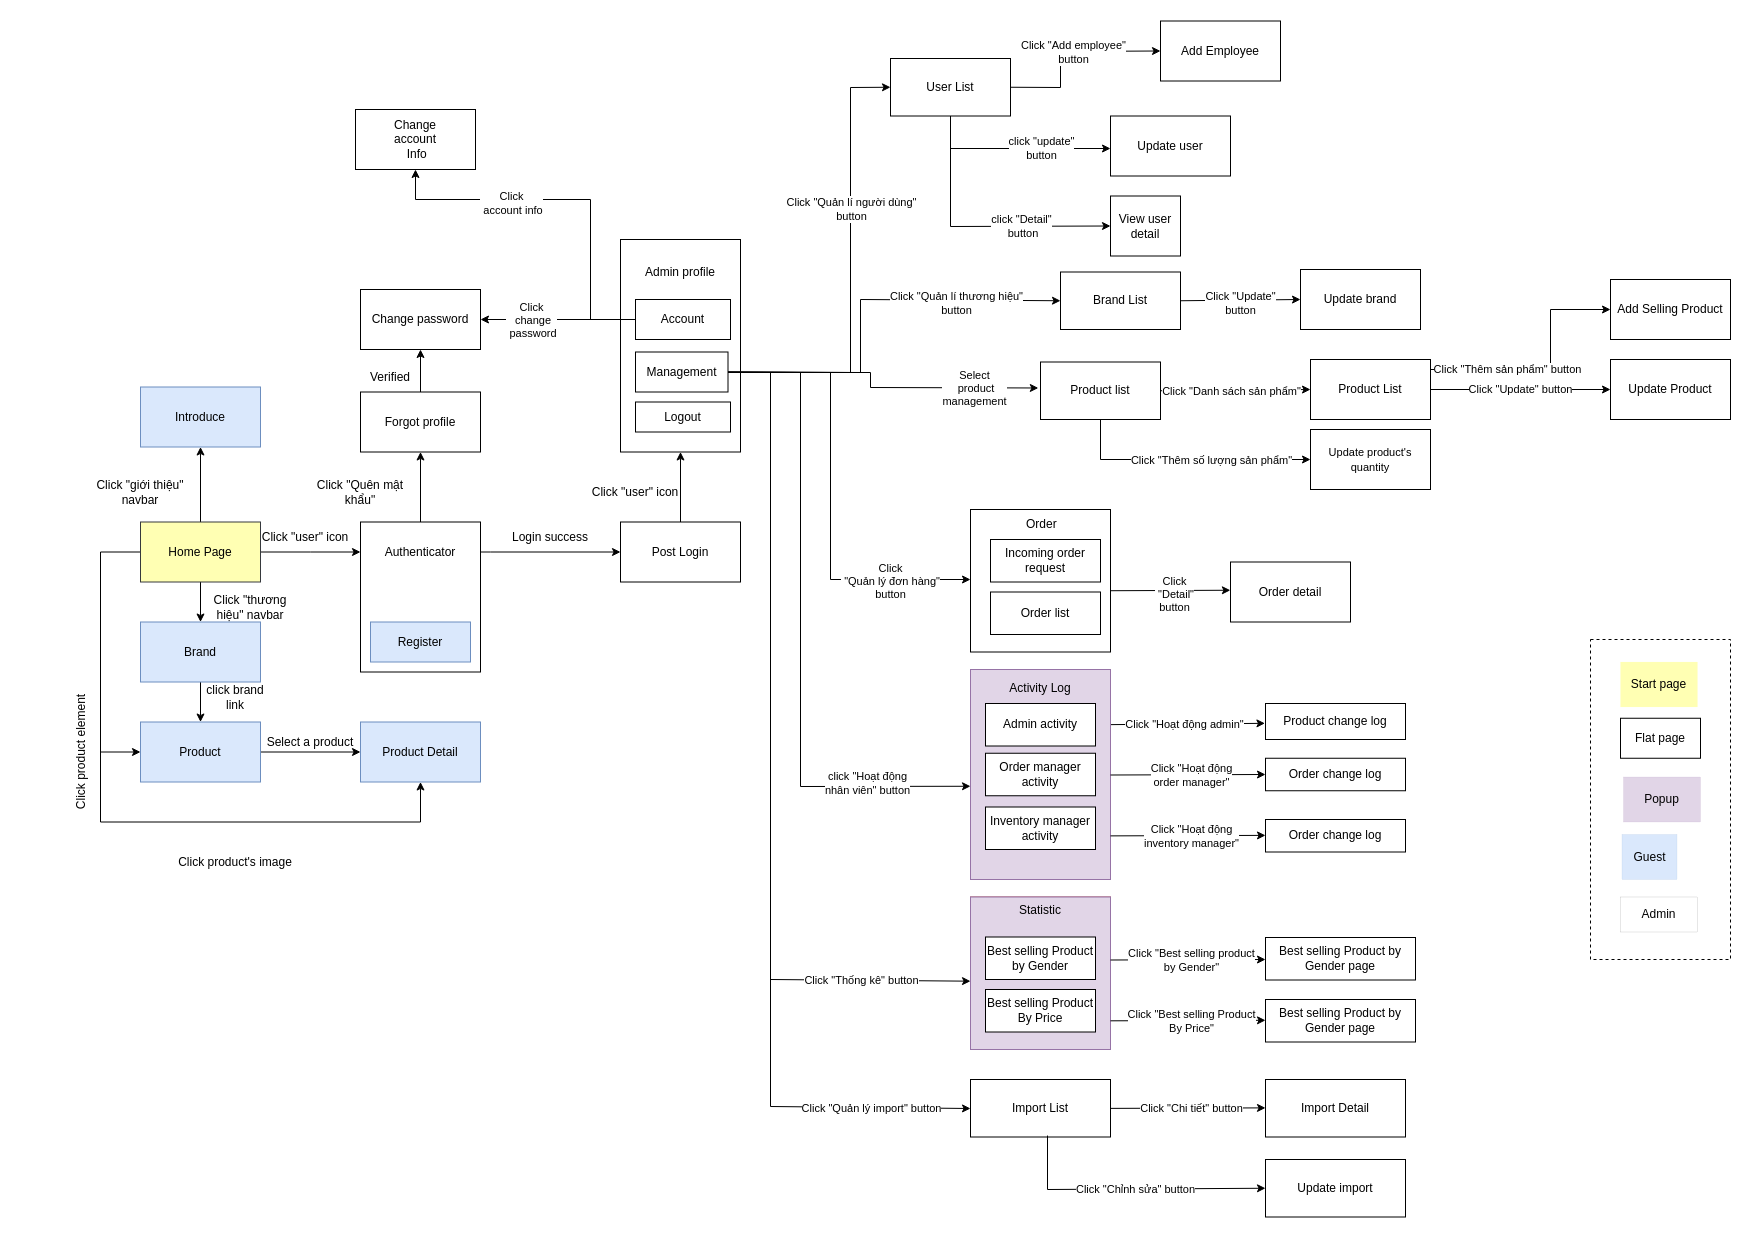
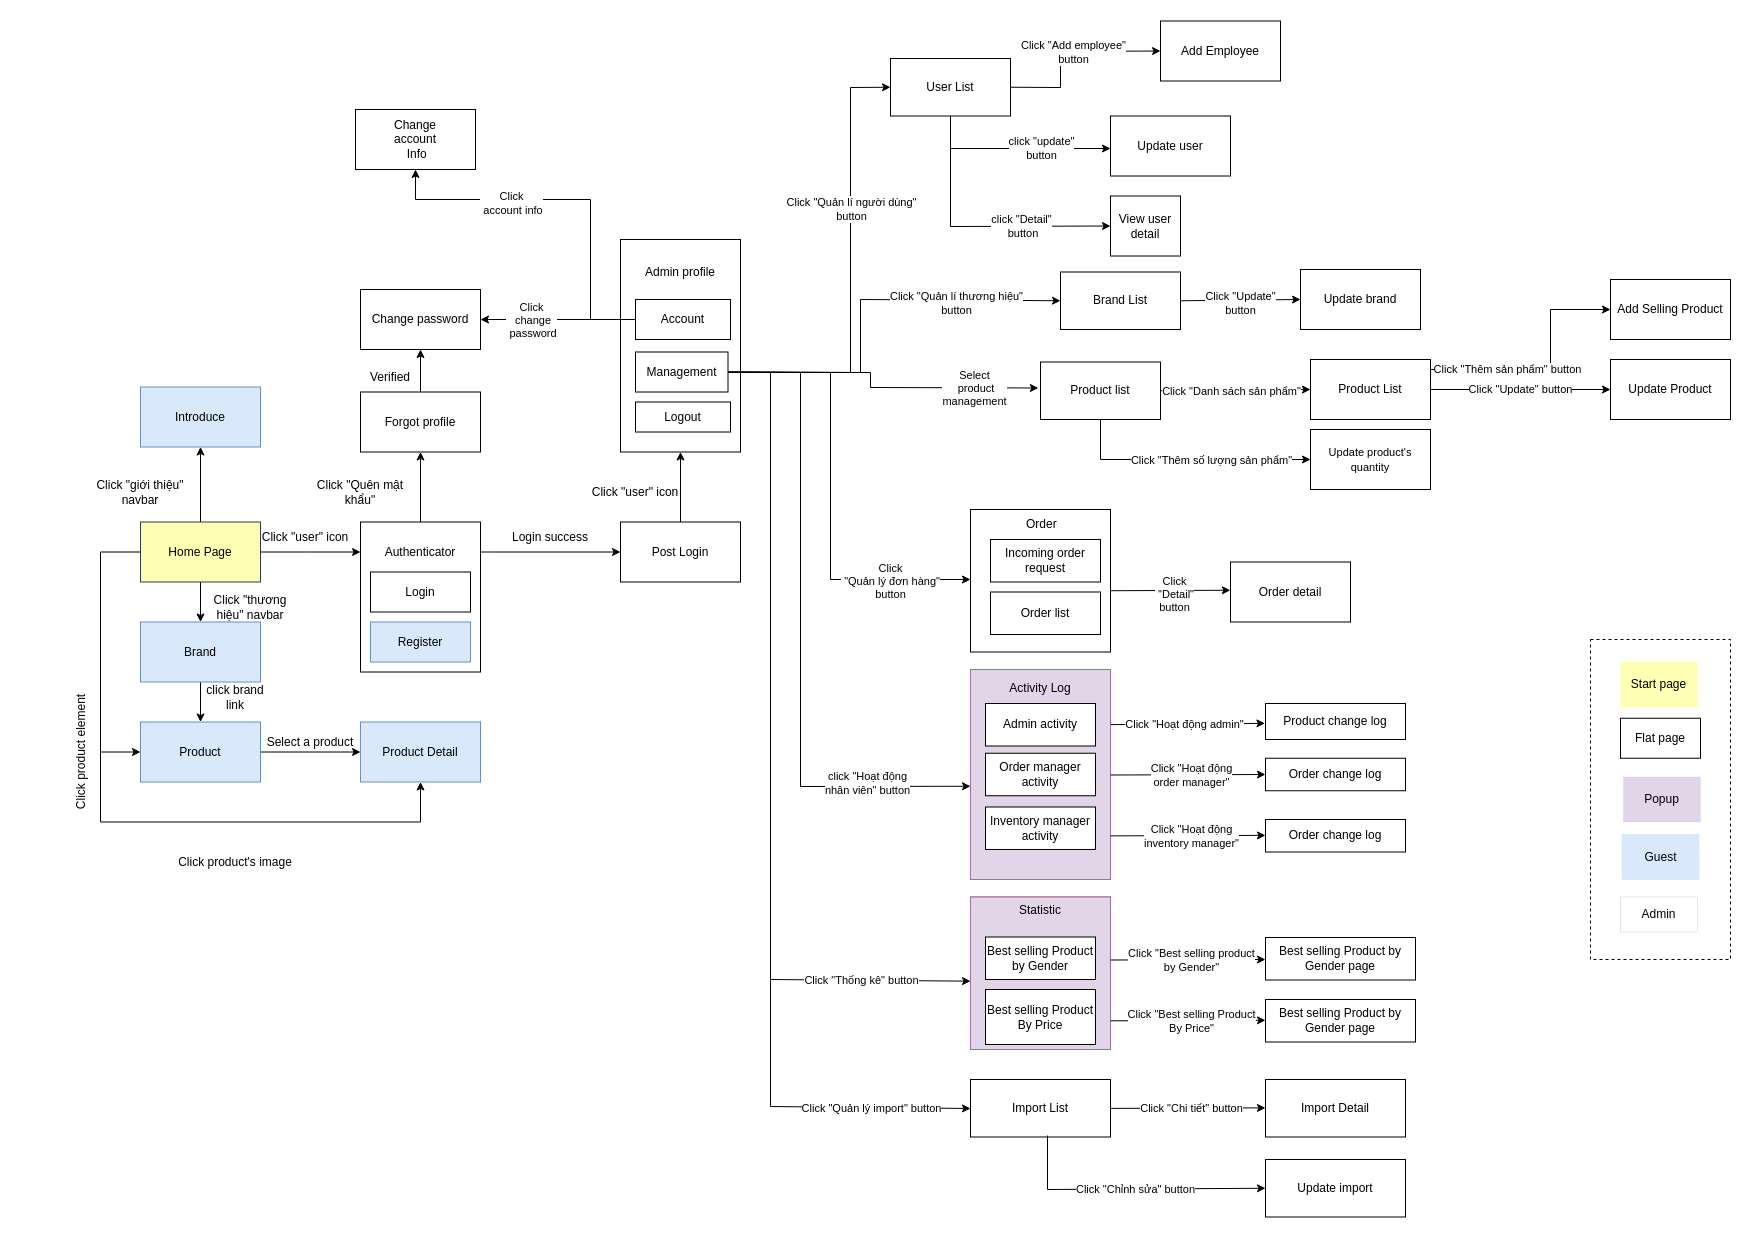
node "Login": added
node "Guest": size 55x45 -> 77x45
node "Best selling Product By Price": size 110x43 -> 110x55
